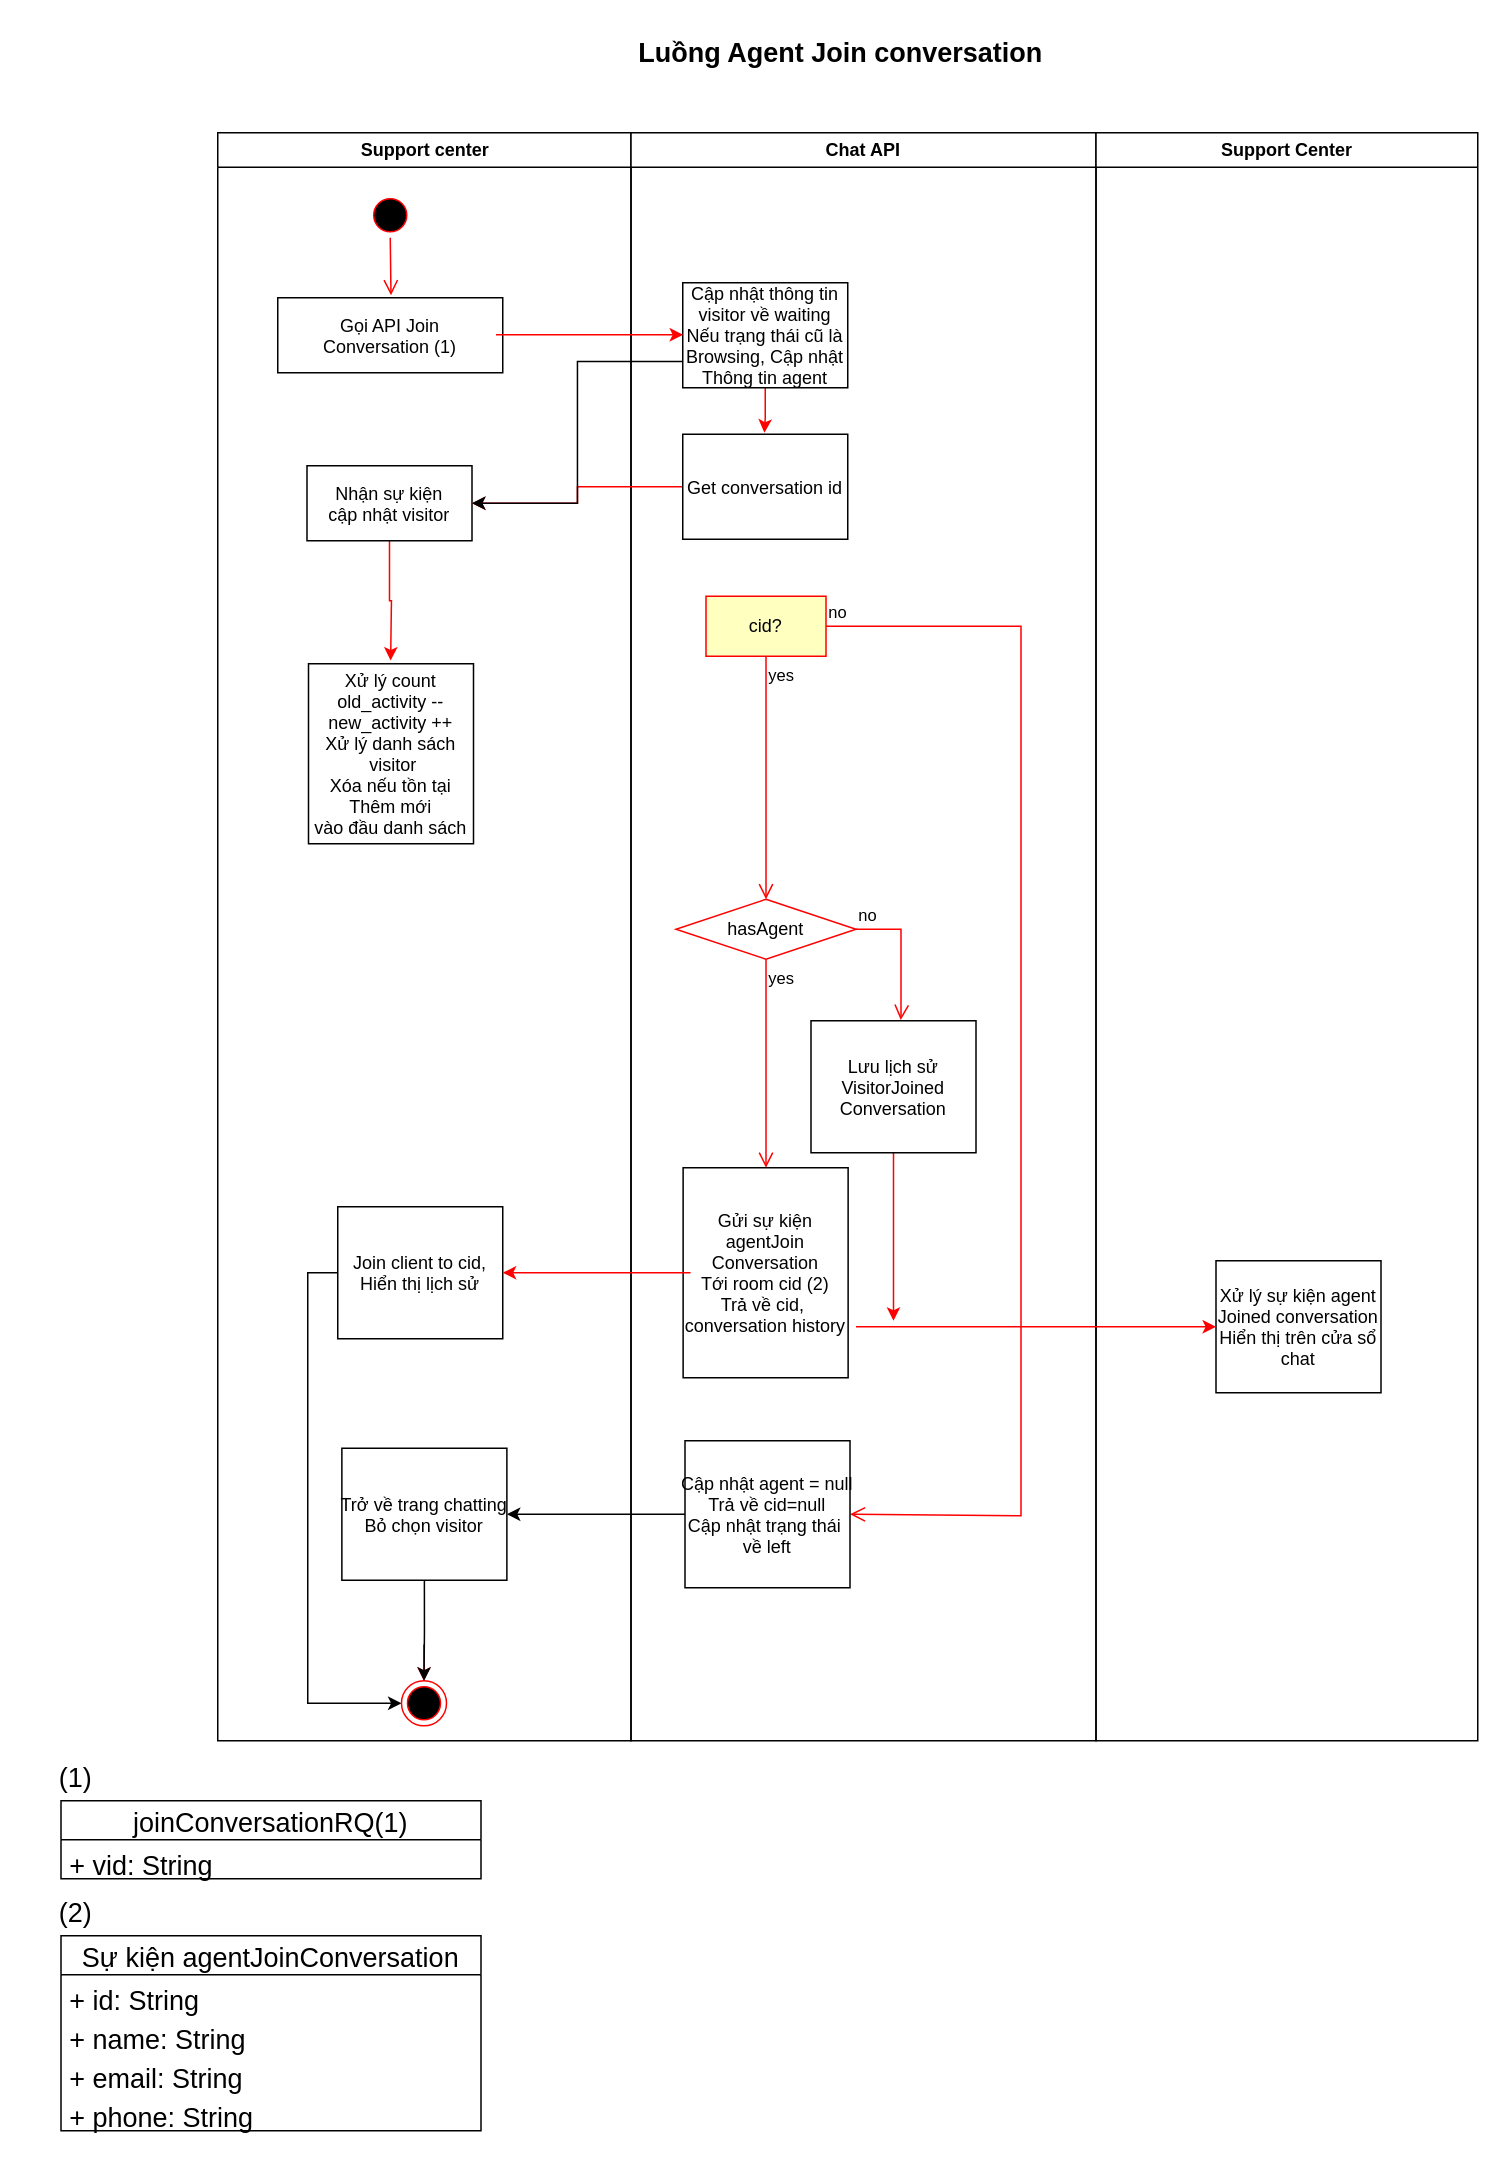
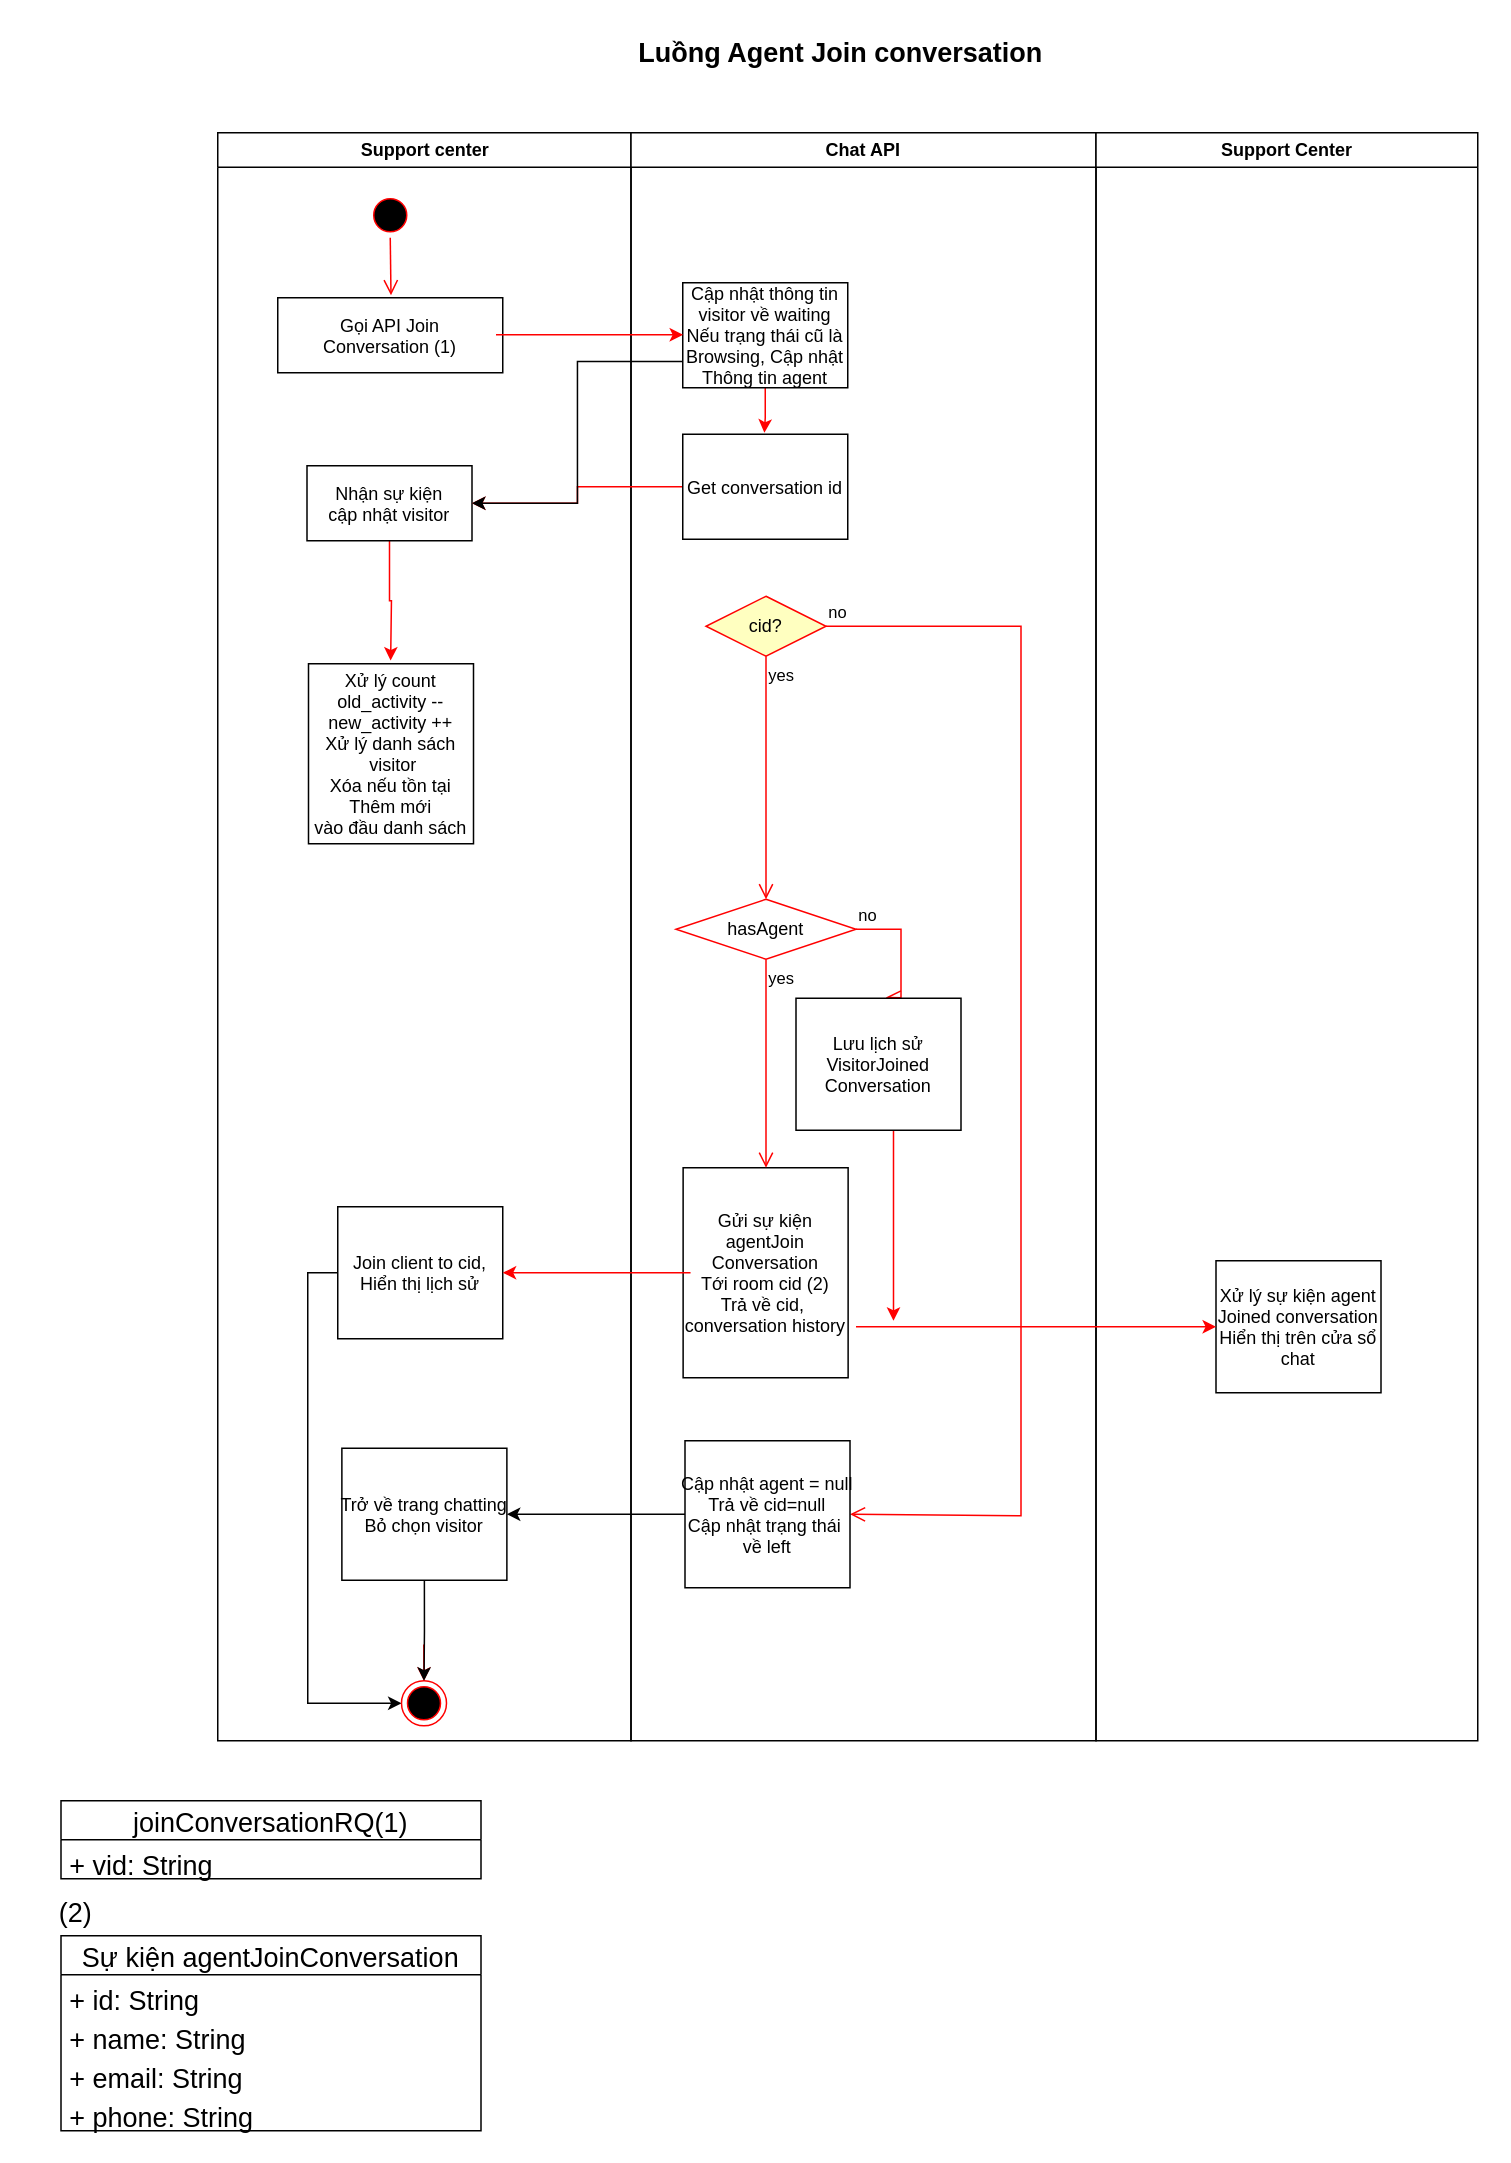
node "cid?": shape rectangle -> diamond
node "Lưu lịch sử VisitorJoined Conversation": moved (893, 1087) -> (878, 1064)
node "(1)": removed
